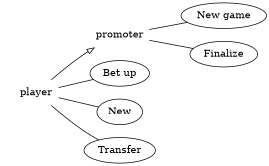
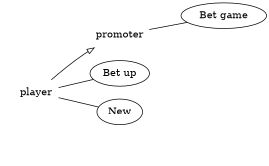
node "New game": label "New game" -> "Bet game"
node "Finalize": removed
node "Transfer": removed
